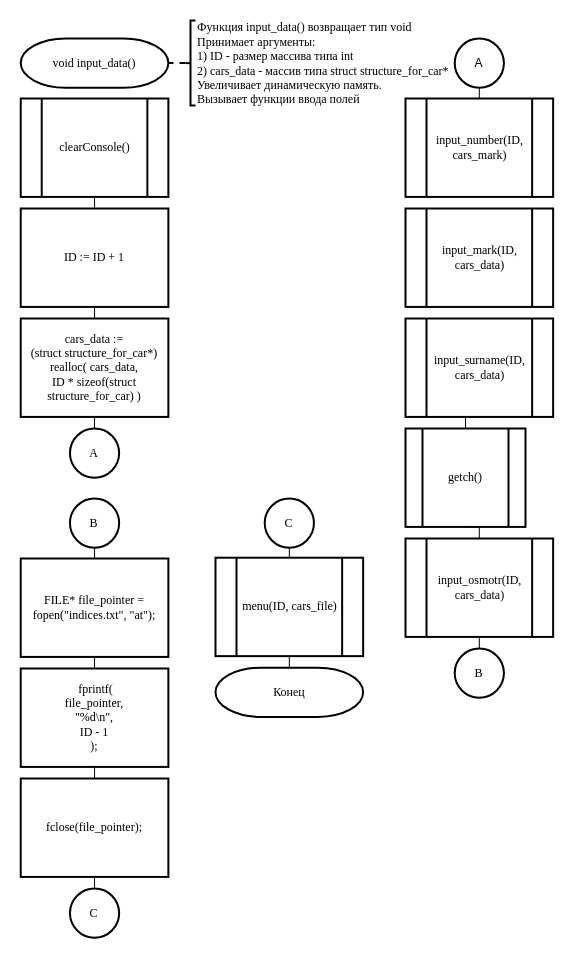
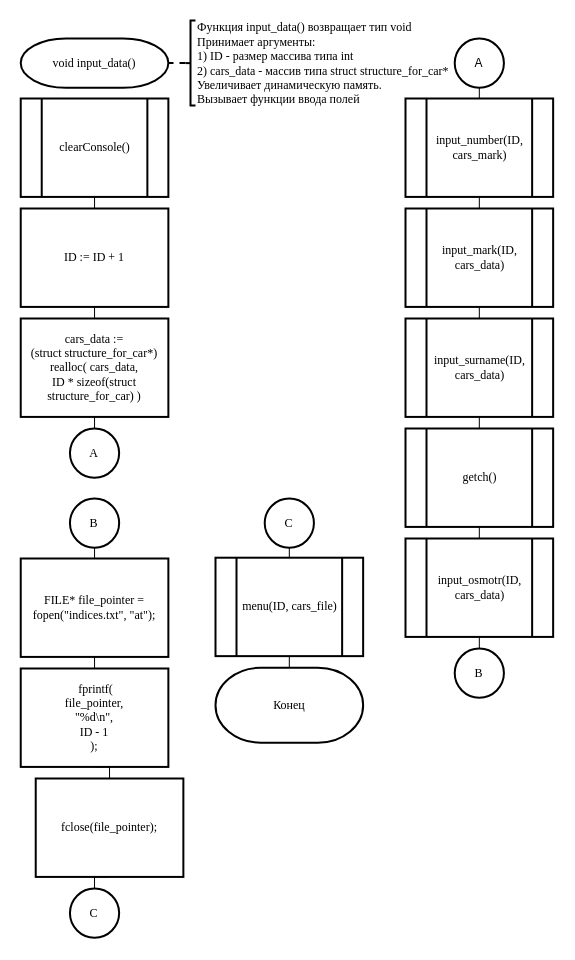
edge "input_number(ID, cars_mark)" -- "input_mark(ID, cars_data)": added
edge "input_mark(ID, cars_data)" -- "input_surname(ID, cars_data)": added
node "getch()": size 120x98 -> 148x98
node "Конец": size 148x49 -> 148x75
node "fclose(file_pointer);": moved (95, 828) -> (110, 828)
